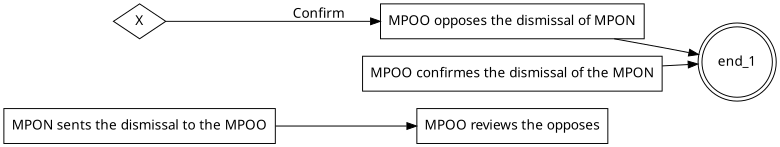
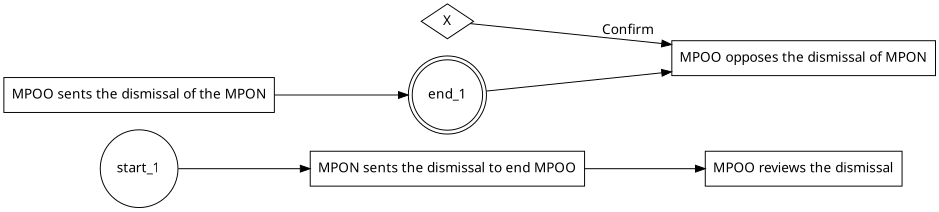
edge "MPOO opposes the dismissal of MPON" -> "end_1": reversed
node "MPOO confirmes the dismissal of the MPON": label "MPOO confirmes the dismissal of the MPON" -> "MPOO sents the dismissal of the MPON"
node "MPON sents the dismissal to the MPOO": label "MPON sents the dismissal to the MPOO" -> "MPON sents the dismissal to end MPOO"
node "MPOO reviews the opposes": label "MPOO reviews the opposes" -> "MPOO reviews the dismissal"
node "start_1": added
